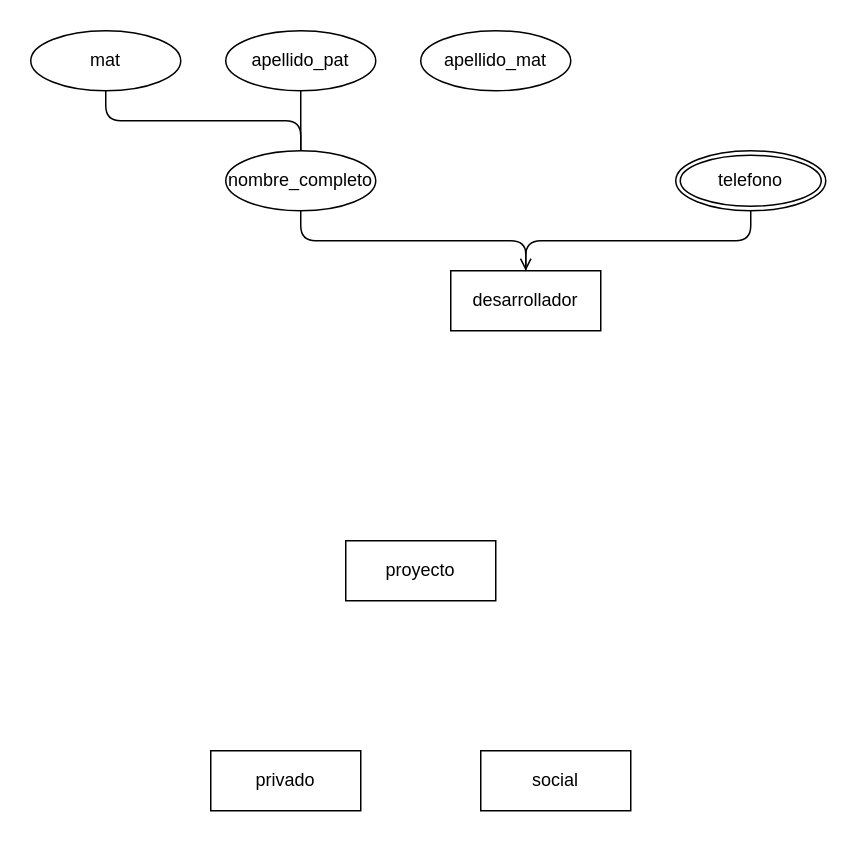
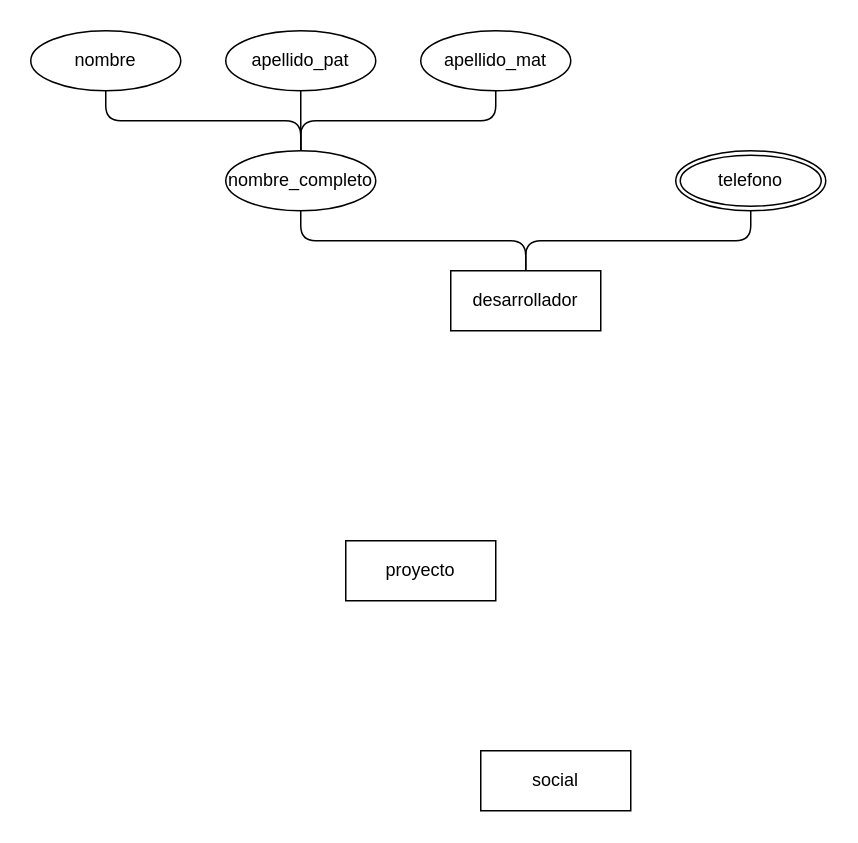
node "mat": label "mat" -> "nombre"
edge "apellido_mat" -- "nombre_completo": added
edge "nombre_completo" -> "desarrollador": arrowhead open -> none
node "privado": removed
